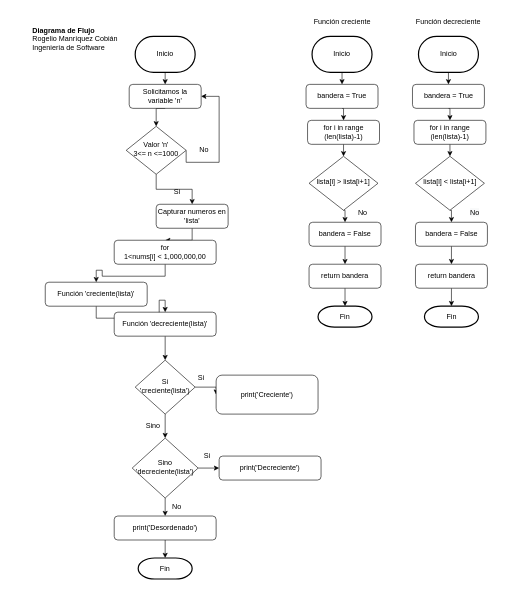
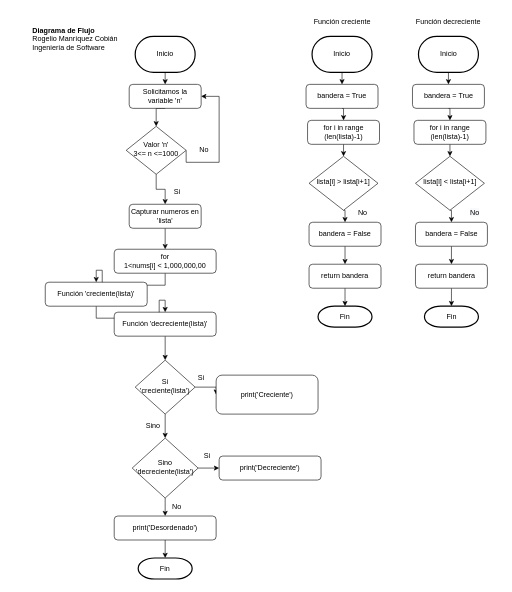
node "Capturar numeros en 'lista'": moved (192, 216) -> (165, 216)
node "for 1<nums[i] < 1,000,000,00": moved (165, 252) -> (165, 261)
